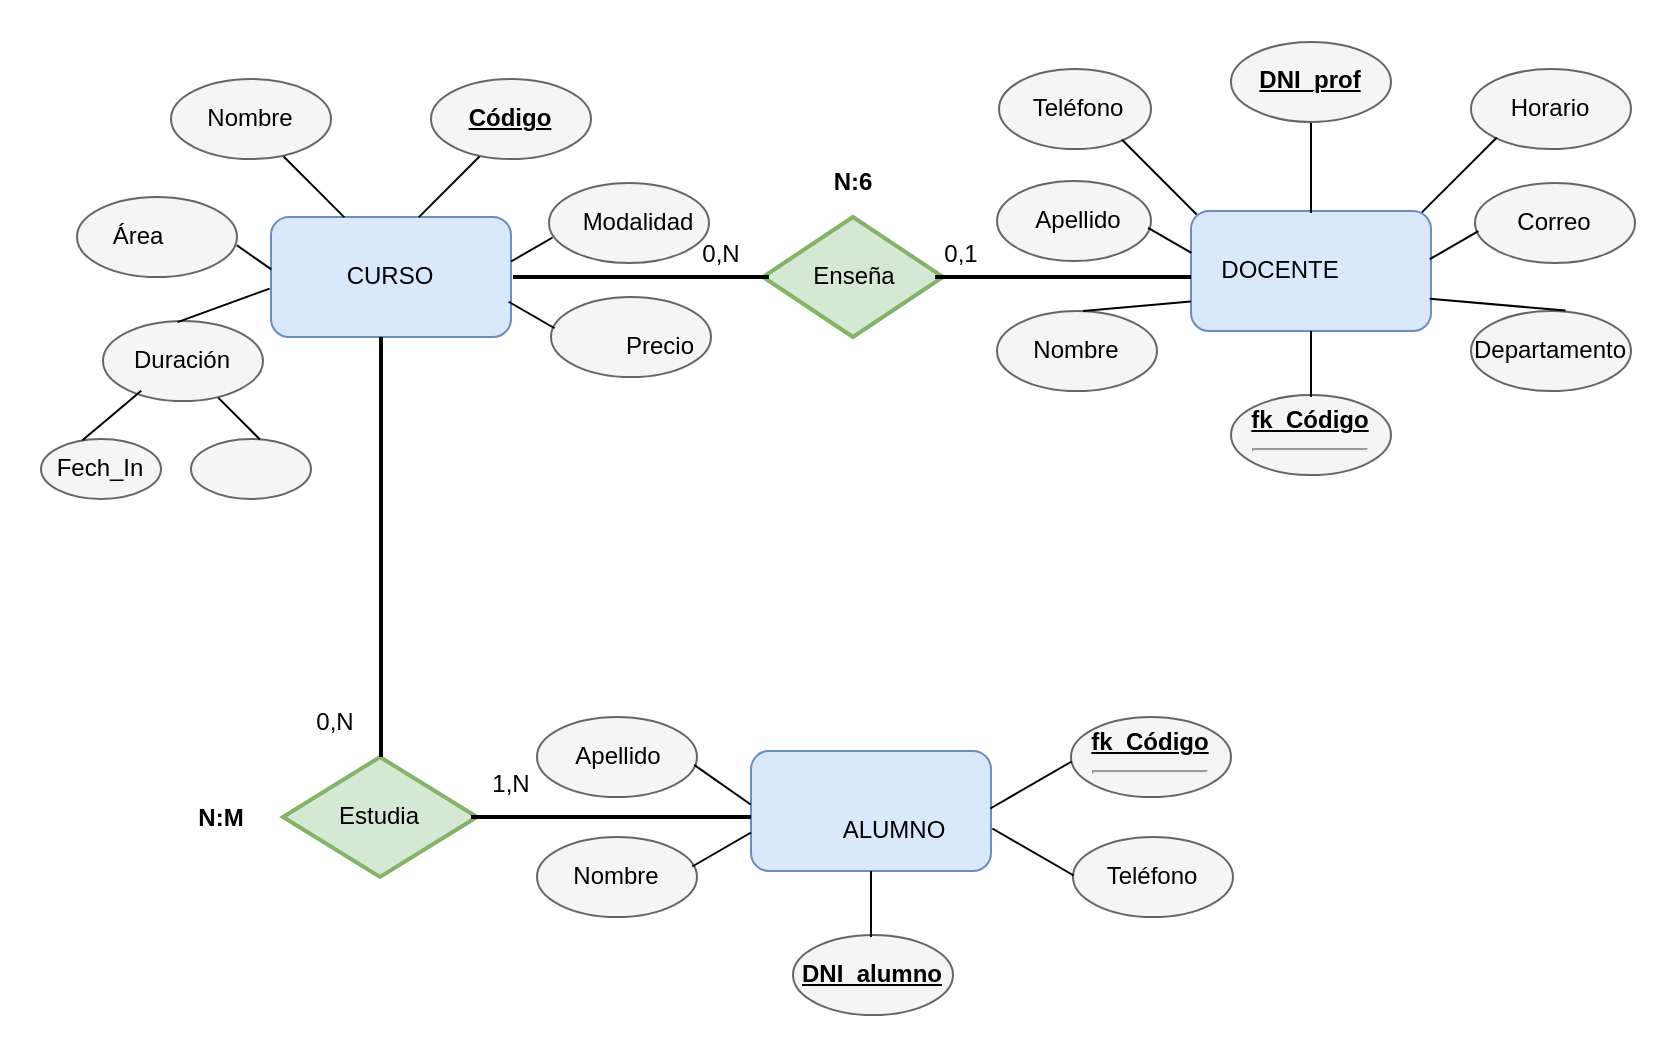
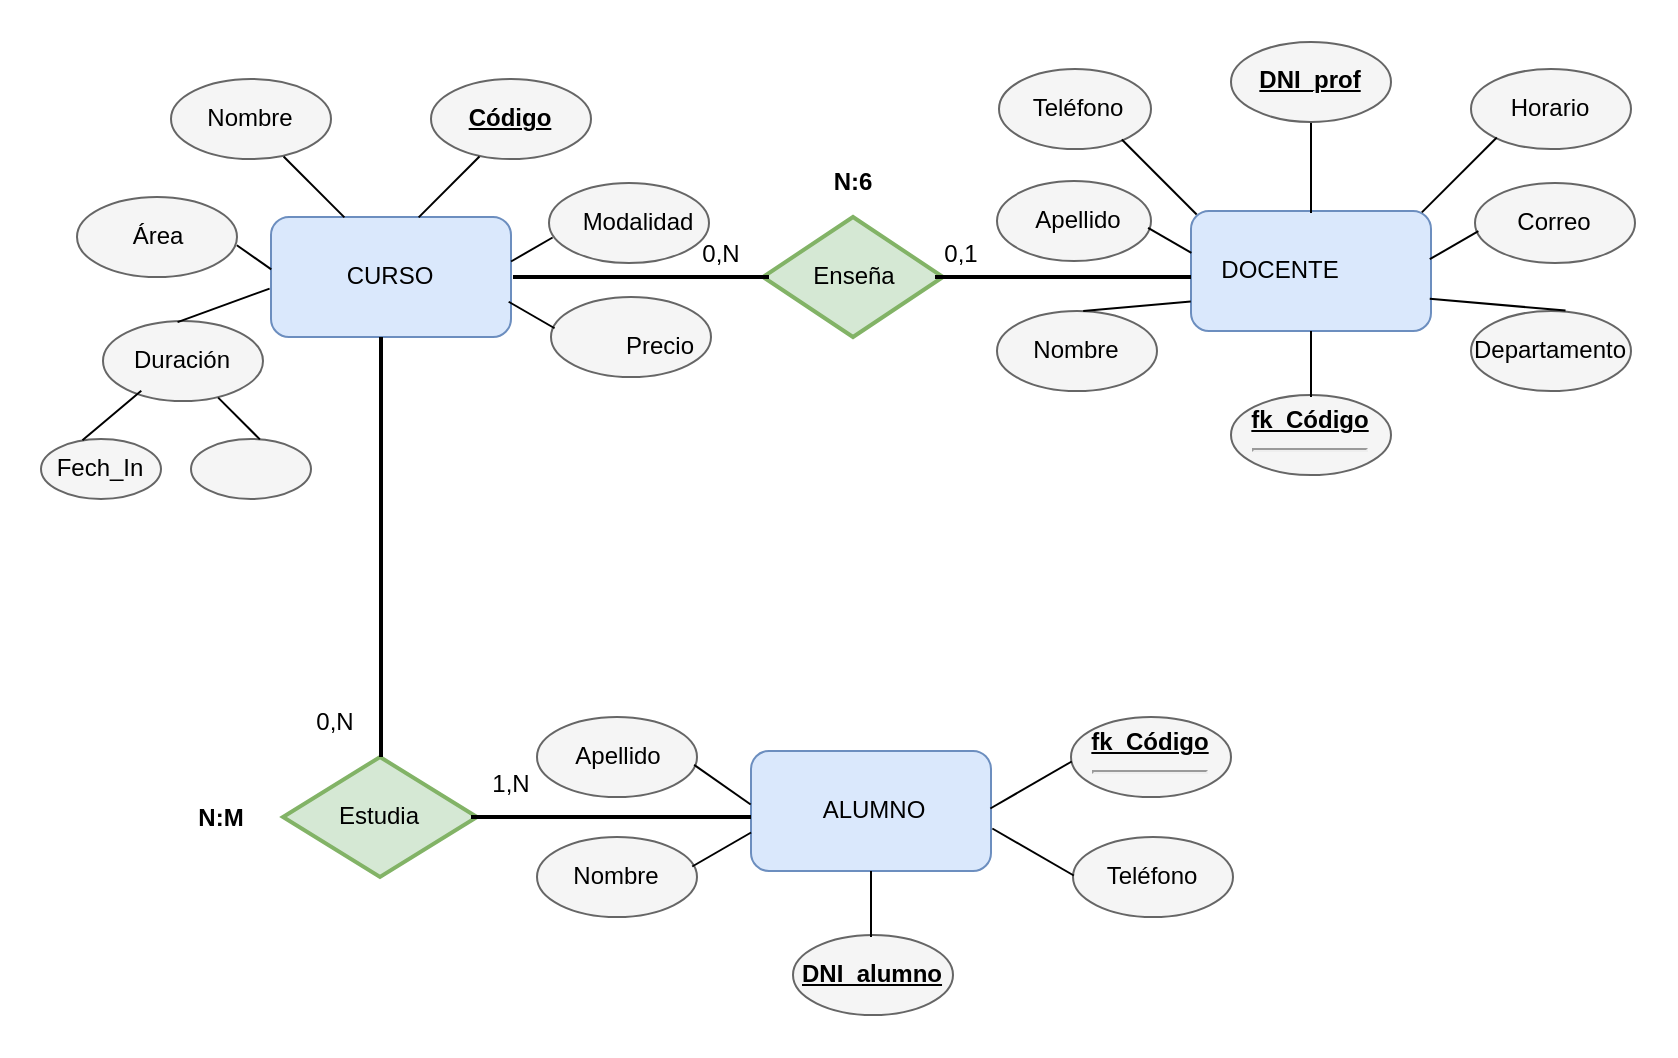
node "Área": moved (139, 237) -> (159, 237)
node "ALUMNO": moved (895, 831) -> (875, 811)
